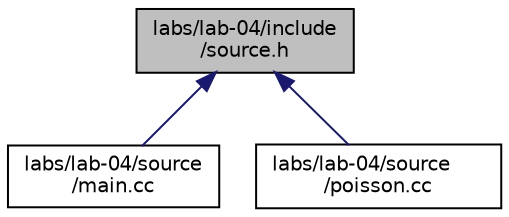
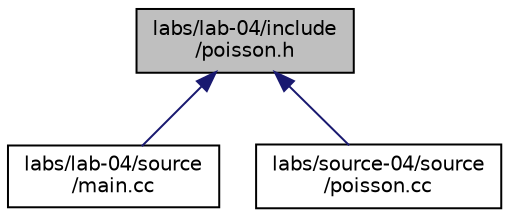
node "labs/lab-04/include /source.h": label "labs/lab-04/include /source.h" -> "labs/lab-04/include /poisson.h"
node "labs/lab-04/source /poisson.cc": label "labs/lab-04/source /poisson.cc" -> "labs/source-04/source /poisson.cc"
